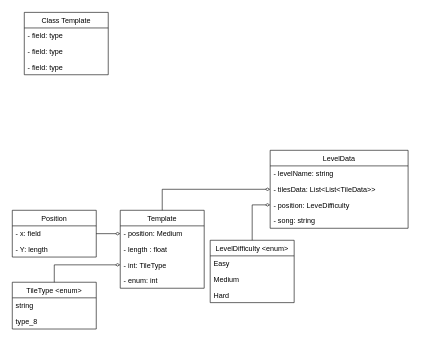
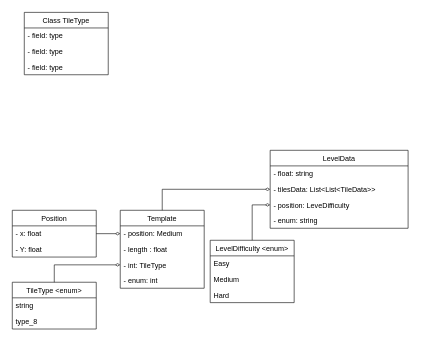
node "Class Template": label "Class Template" -> "Class TileType"
node "- levelName: string": label "- levelName: string" -> "- float: string"
node "- song: string": label "- song: string" -> "- enum: string"
node "- x: field": label "- x: field" -> "- x: float"
node "- Y: length": label "- Y: length" -> "- Y: float"
